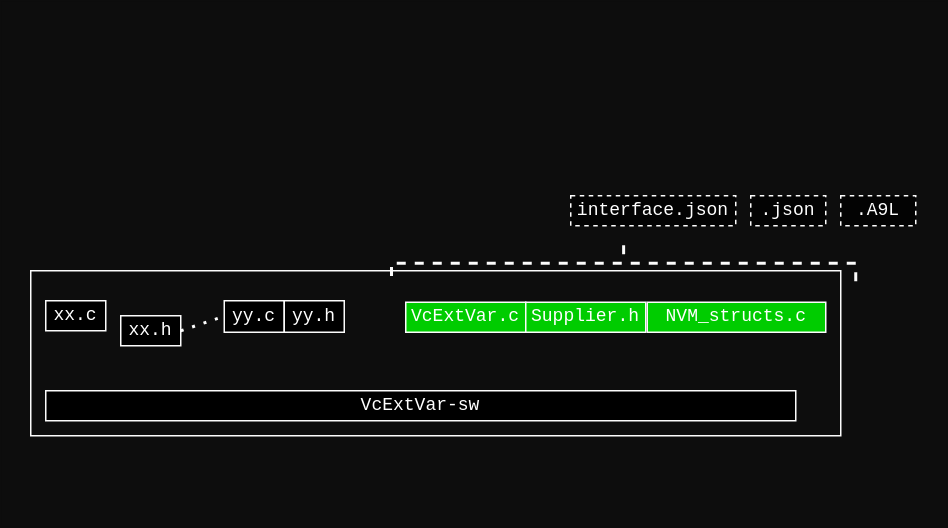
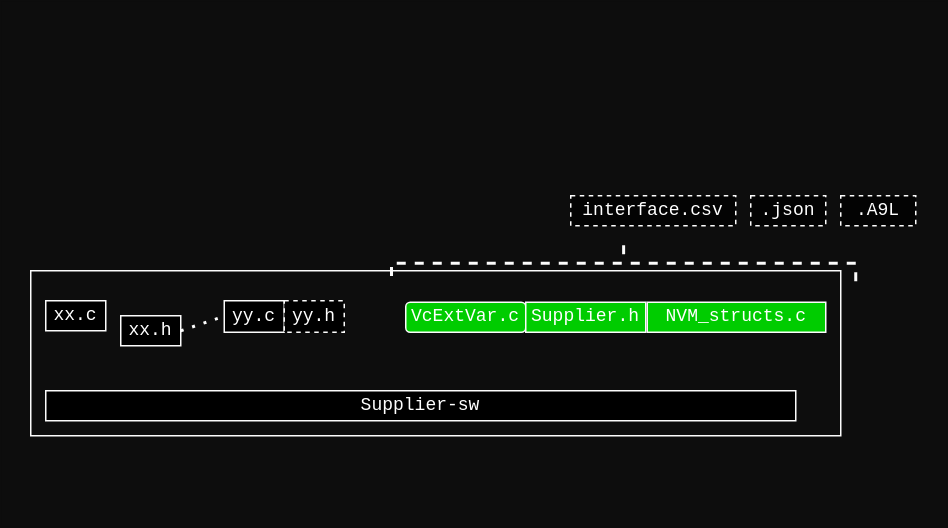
node "interface.json": label "interface.json" -> "interface.csv"
node "yy.h": style solid -> dashed
node "VcExtVar.c": shape rectangle -> rounded rectangle
node "VcExtVar-sw": label "VcExtVar-sw" -> "Supplier-sw"
